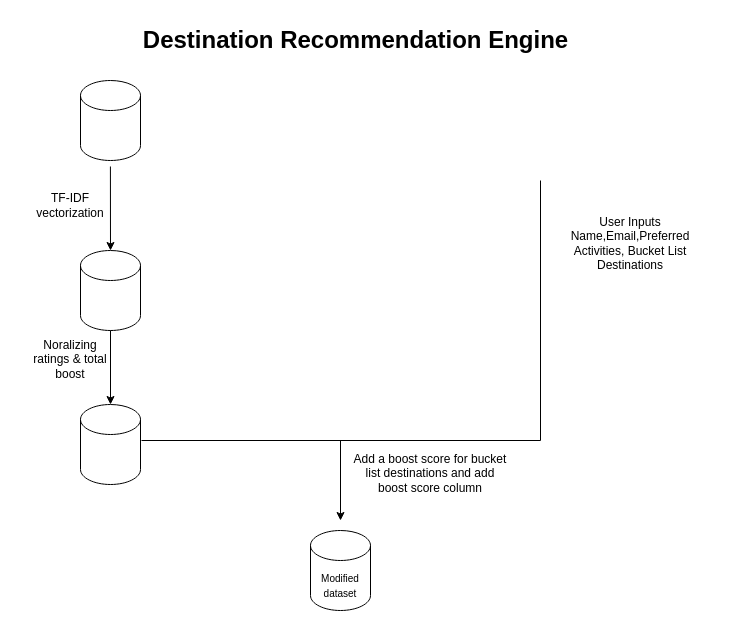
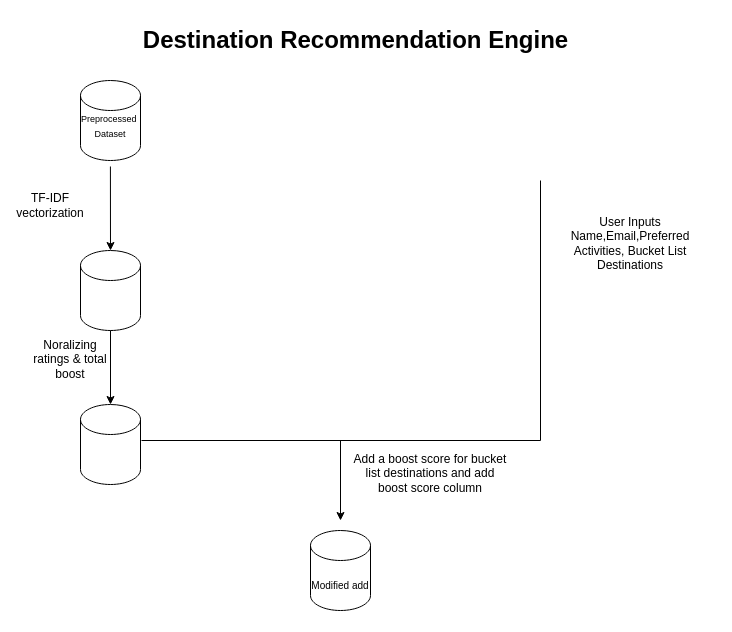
node "Preprocessed Dataset": added
node "TF-IDF vectorization": moved (71, 206) -> (51, 206)
node "Modified dataset": label "Modified dataset" -> "Modified add"
